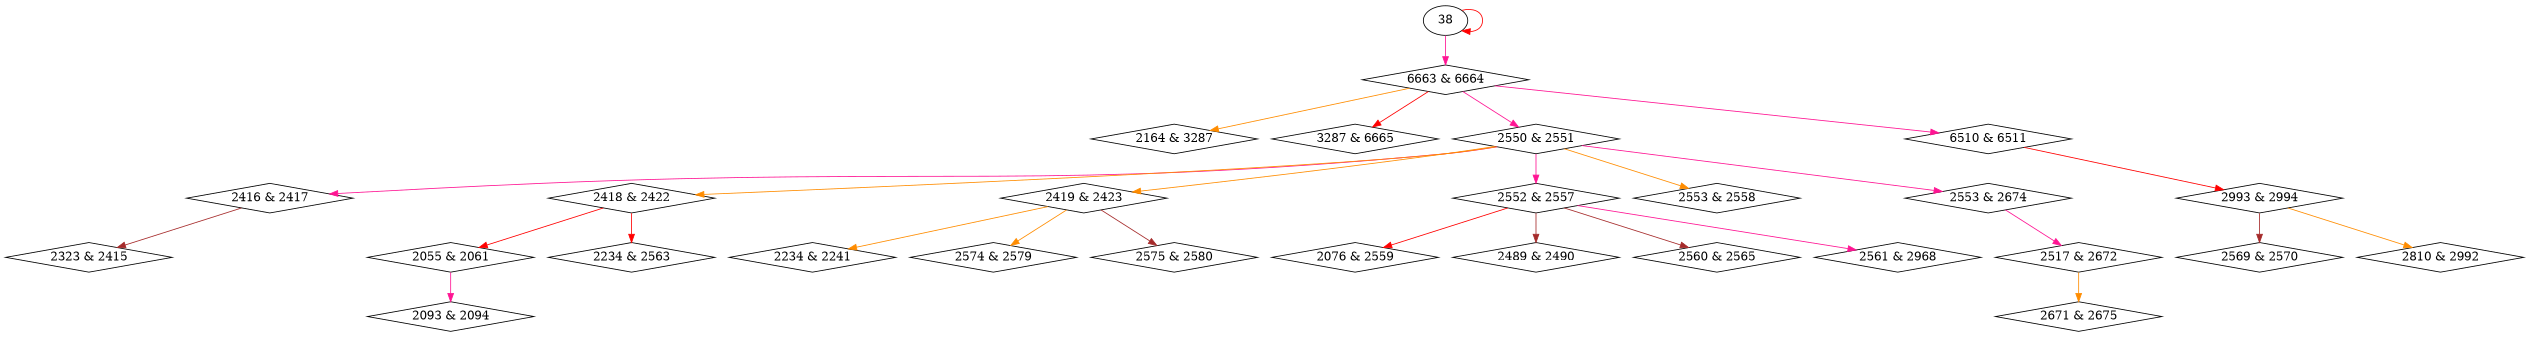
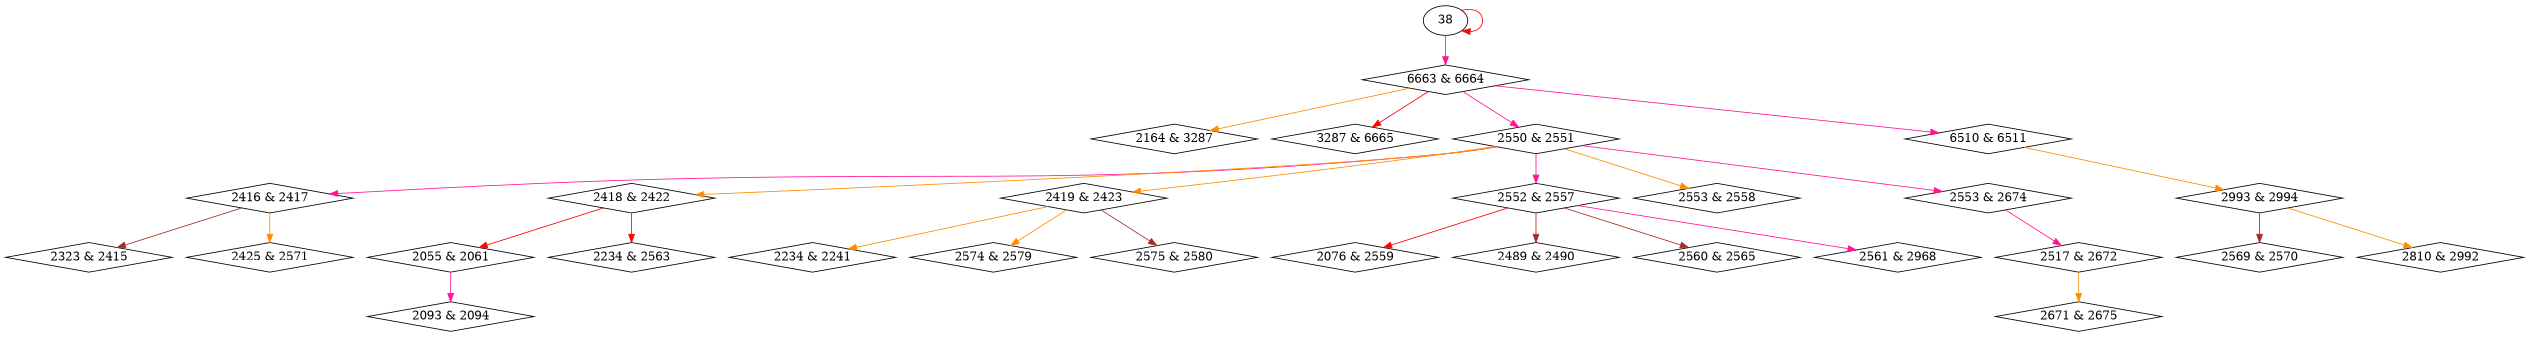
edge "6510 & 6511" -> "2993 & 2994": color red -> darkorange
node "2425 & 2571": added
